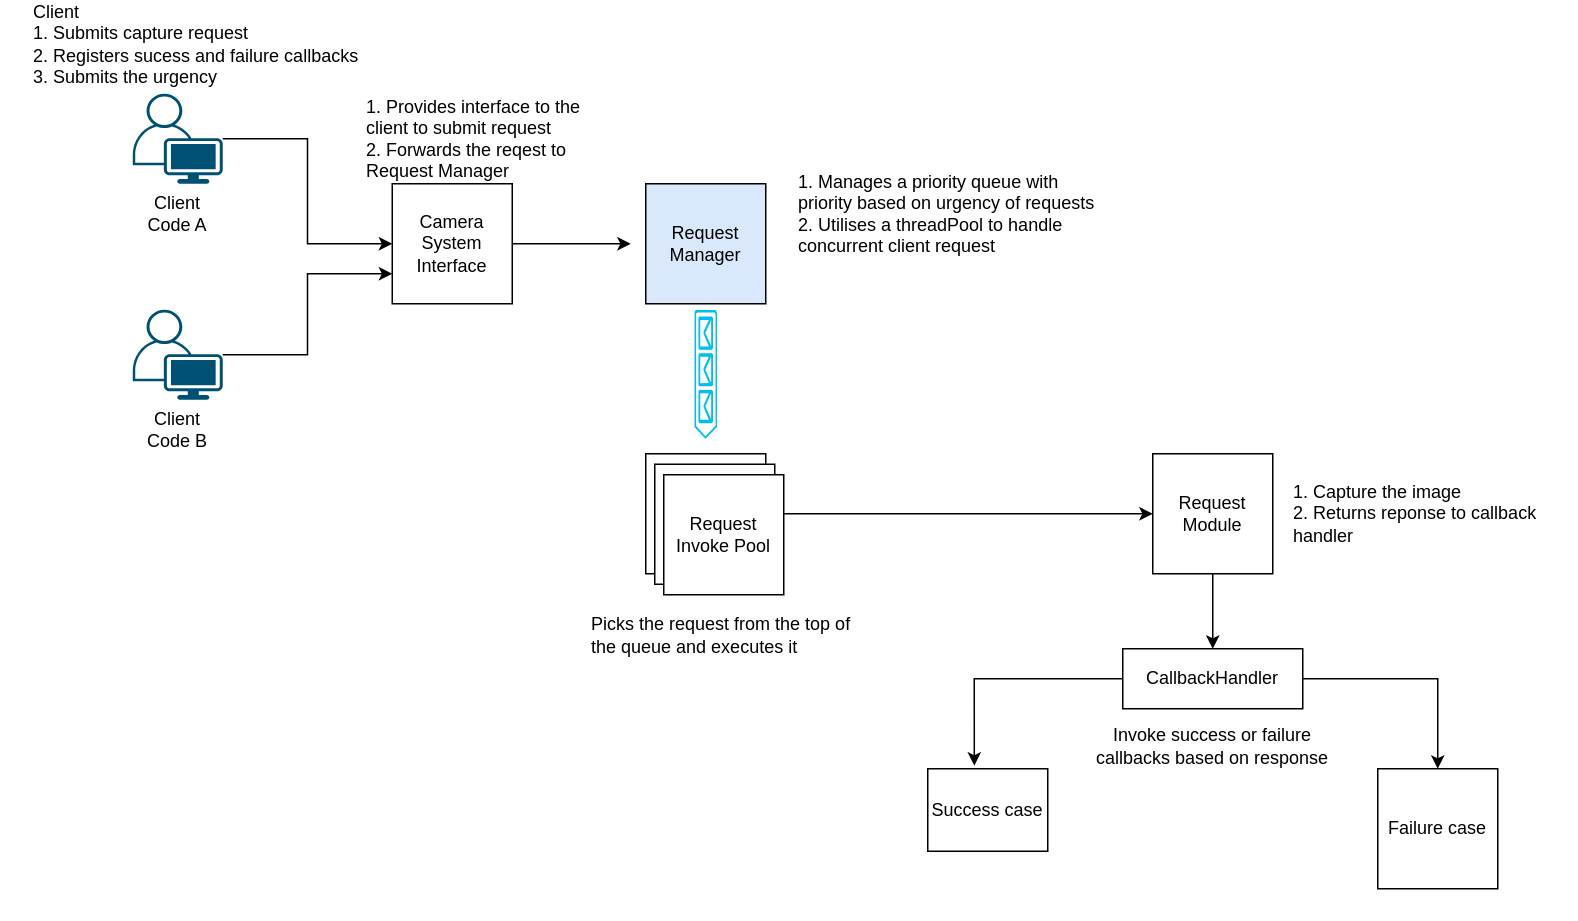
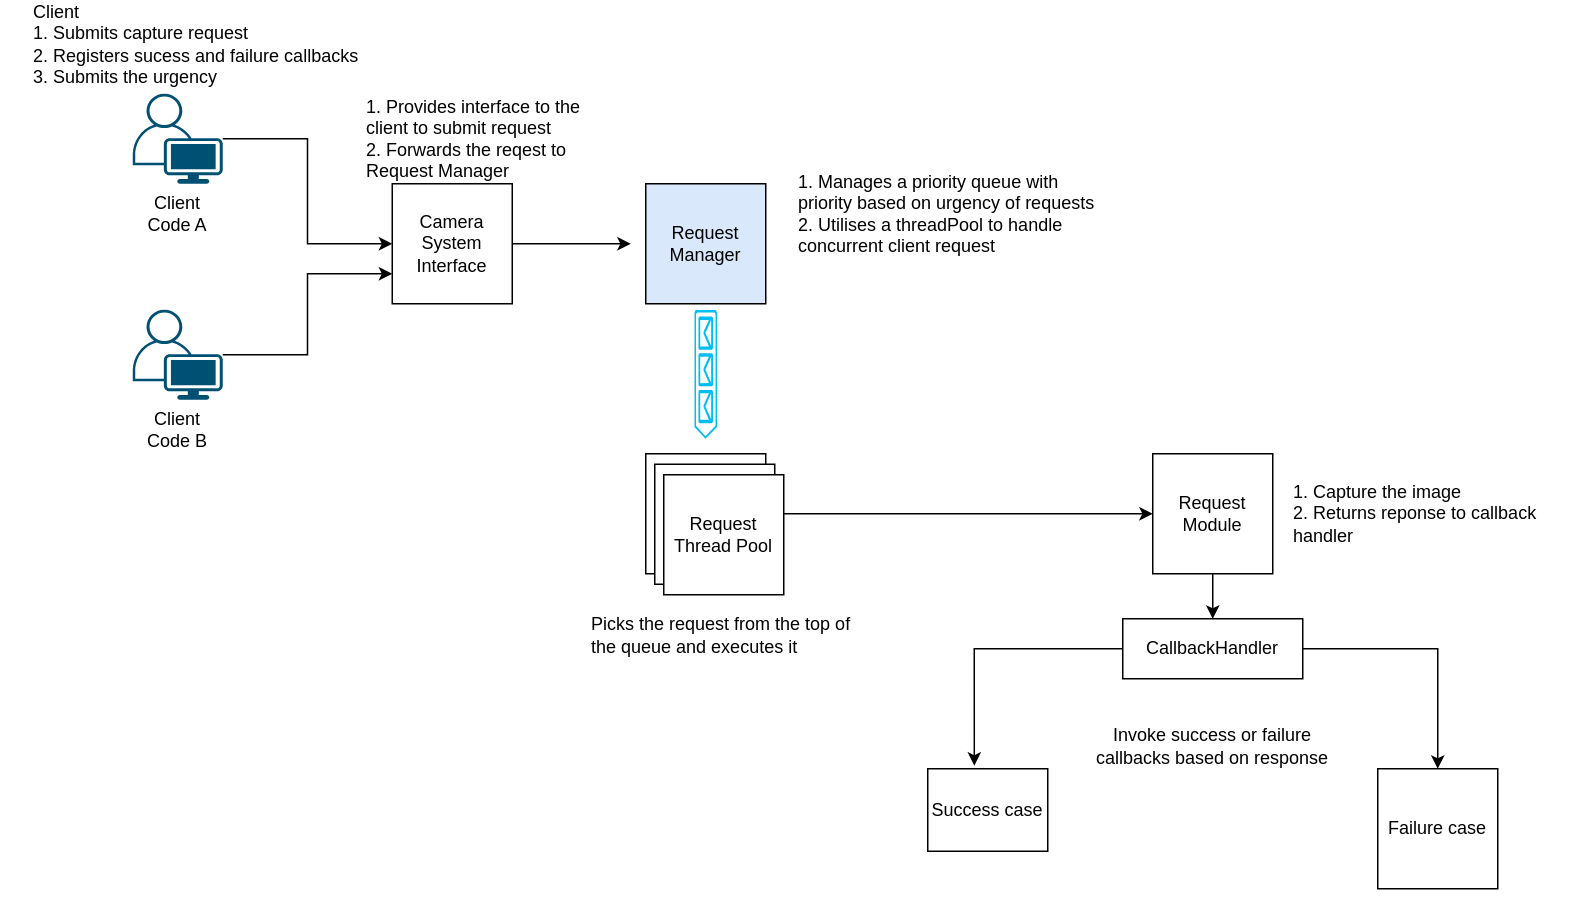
node "Request Invoke Pool": label "Request Invoke Pool" -> "Request Thread Pool"
node "CallbackHandler": moved (1213, 679) -> (1213, 649)
